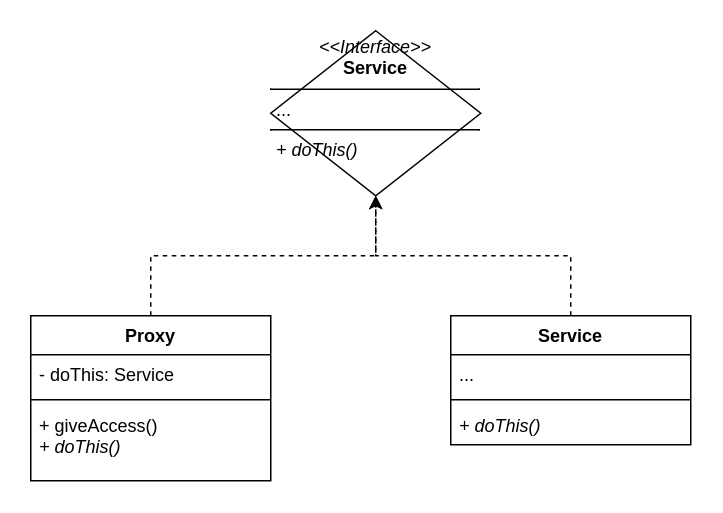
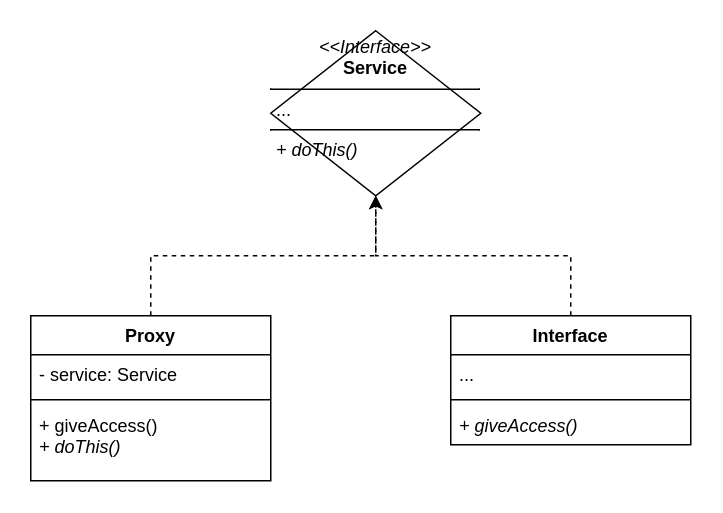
node "Service": label "Service" -> "Interface"
node "- doThis: Service": label "- doThis: Service" -> "- service: Service"
node "+ doThis()": label "+ doThis()" -> "+ giveAccess()"
